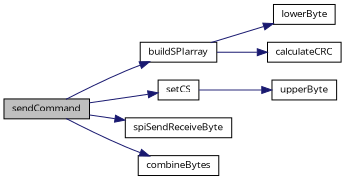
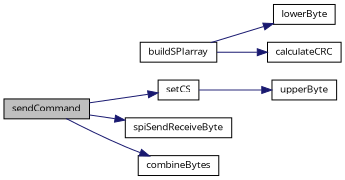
edge "sendCommand" -> "buildSPIarray": removed
